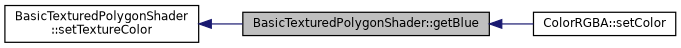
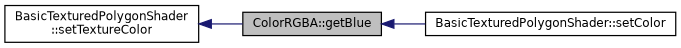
node "BasicTexturedPolygonShader::getBlue": label "BasicTexturedPolygonShader::getBlue" -> "ColorRGBA::getBlue"
node "ColorRGBA::setColor": label "ColorRGBA::setColor" -> "BasicTexturedPolygonShader::setColor"
